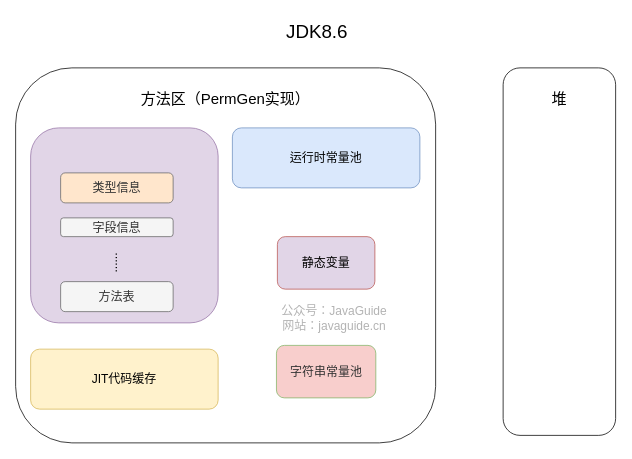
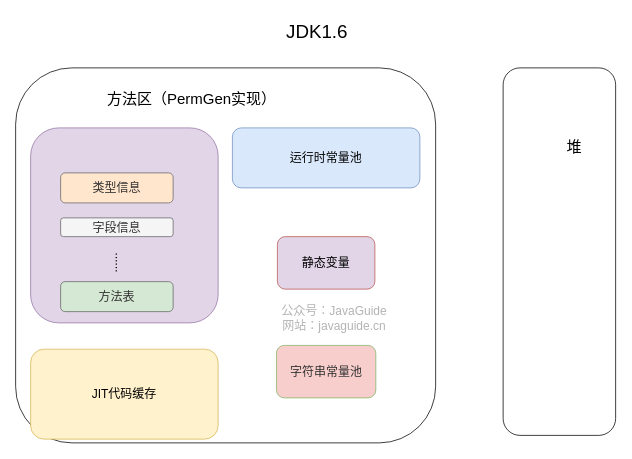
node "JDK8.6": label "JDK8.6" -> "JDK1.6"
node "方法区（PermGen实现）": moved (225, 98) -> (192, 98)
node "堆": moved (559, 98) -> (574, 147)
node "方法表": fillcolor #f5f5f5 -> #d5e8d4
node "JIT代码缓存": size 188x60 -> 188x90
